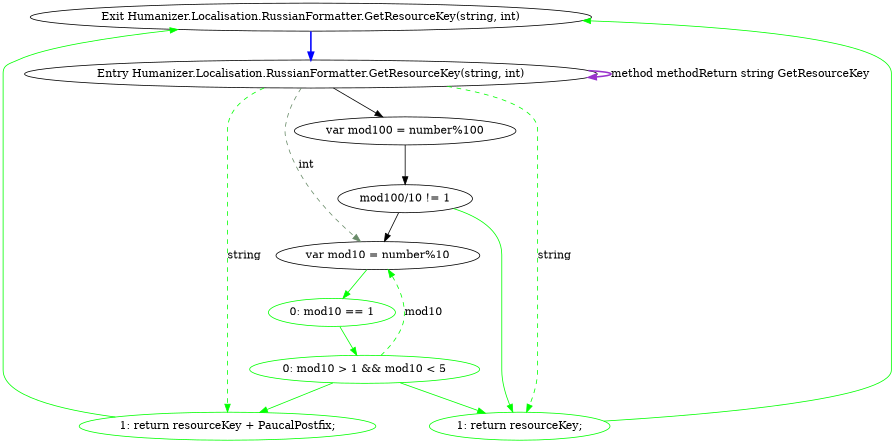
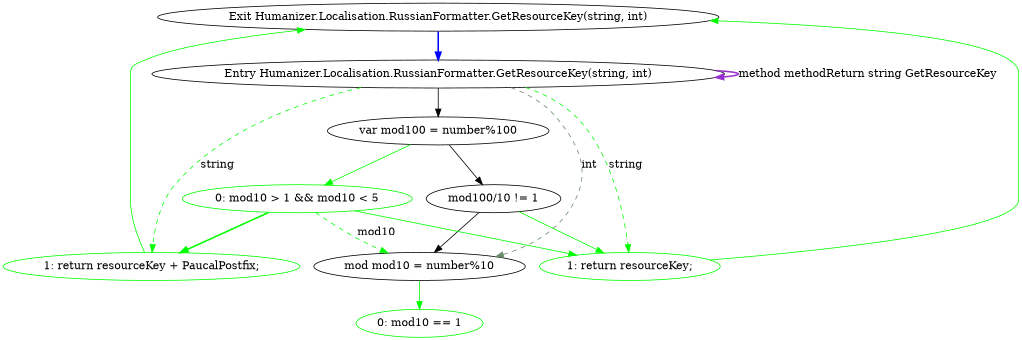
node "var mod10 = number%10": label "var mod10 = number%10" -> "mod mod10 = number%10"
edge "0: mod10 == 1" -> "0: mod10 > 1 && mod10 < 5": now "var mod100 = number%100" -> "0: mod10 > 1 && mod10 < 5"
edge "0: mod10 > 1 && mod10 < 5" -> "1: return resourceKey + PaucalPostfix;": style solid -> bold
